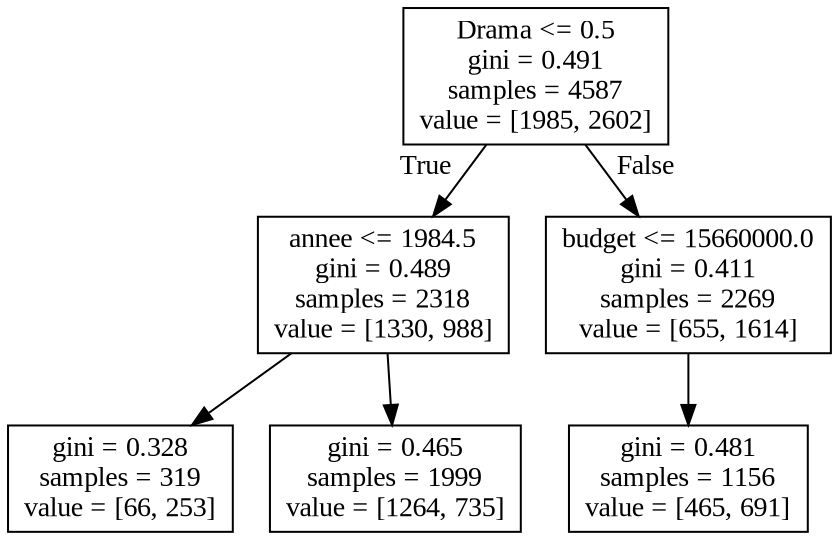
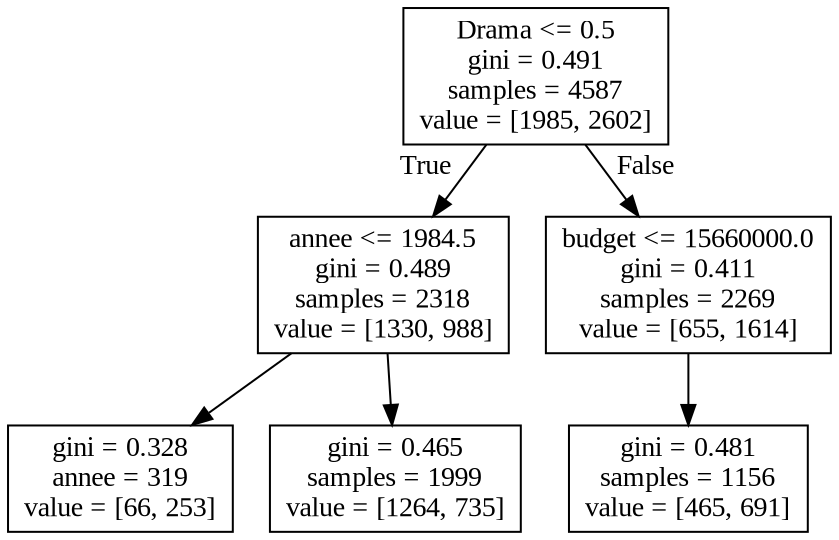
node "gini = 0.328 samples = 319 value = [66, 253]": label "gini = 0.328 samples = 319 value = [66, 253]" -> "gini = 0.328 annee = 319 value = [66, 253]"
